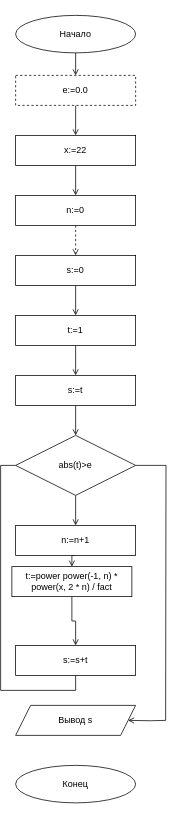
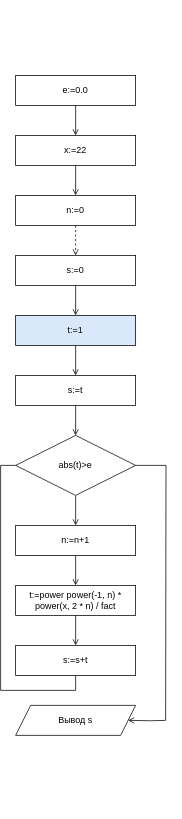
node "Начало": removed
edge "Начало" -> "e:=0.0": removed
node "e:=0.0": style dashed -> solid
node "t:=1": fillcolor #ffffff -> #dae8fc
node "t:=power power(-1, n) * power(x, 2 * n) / fact": moved (72, 582) -> (75, 600)
node "Конец": removed
